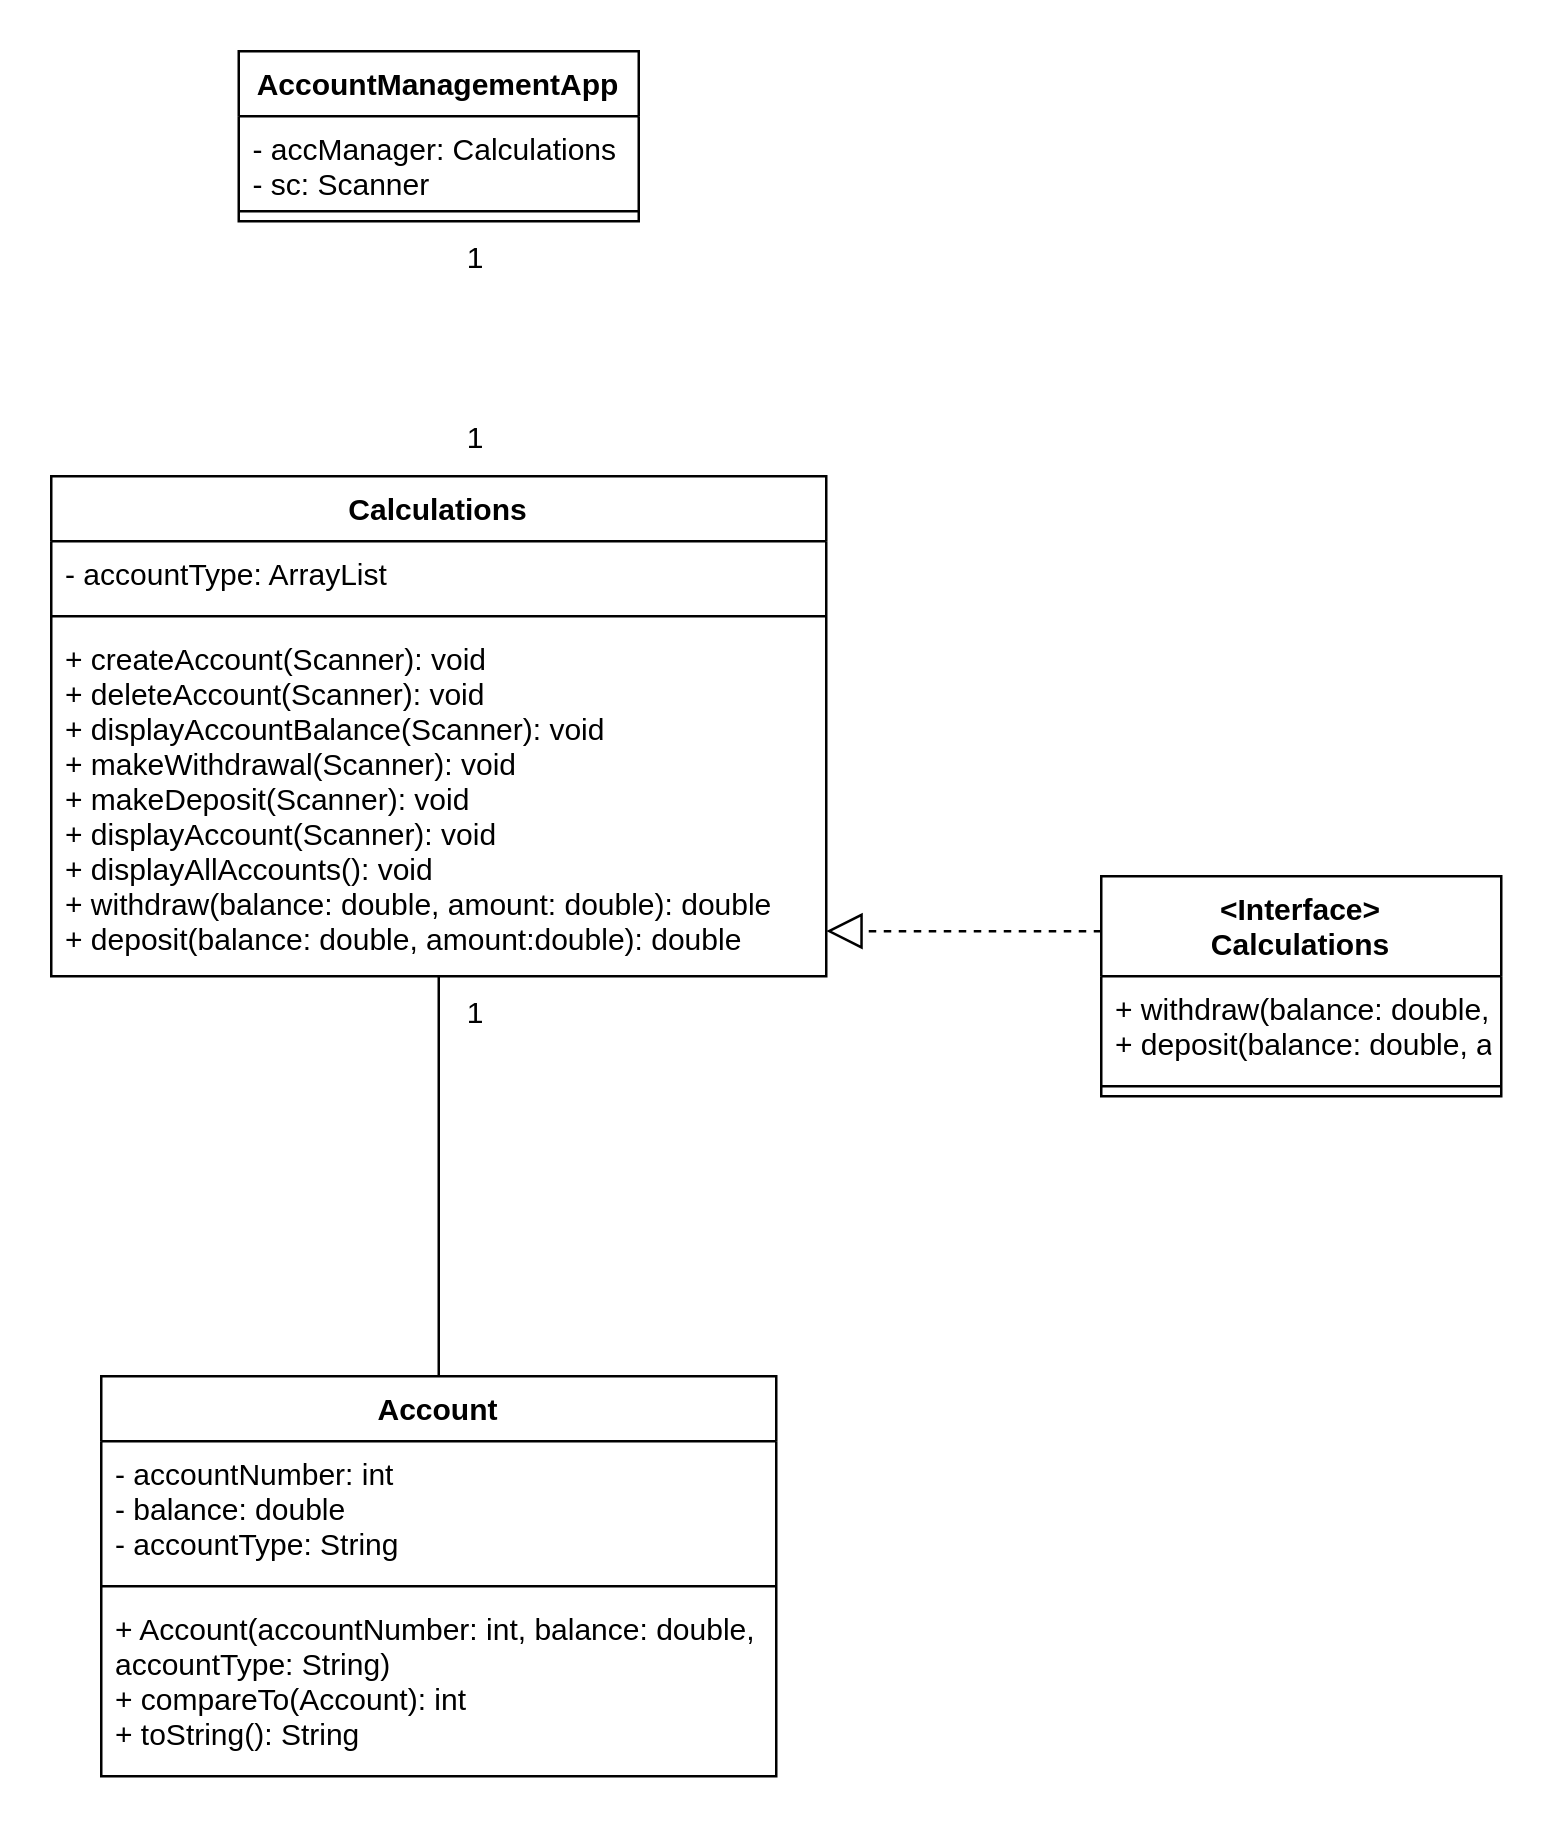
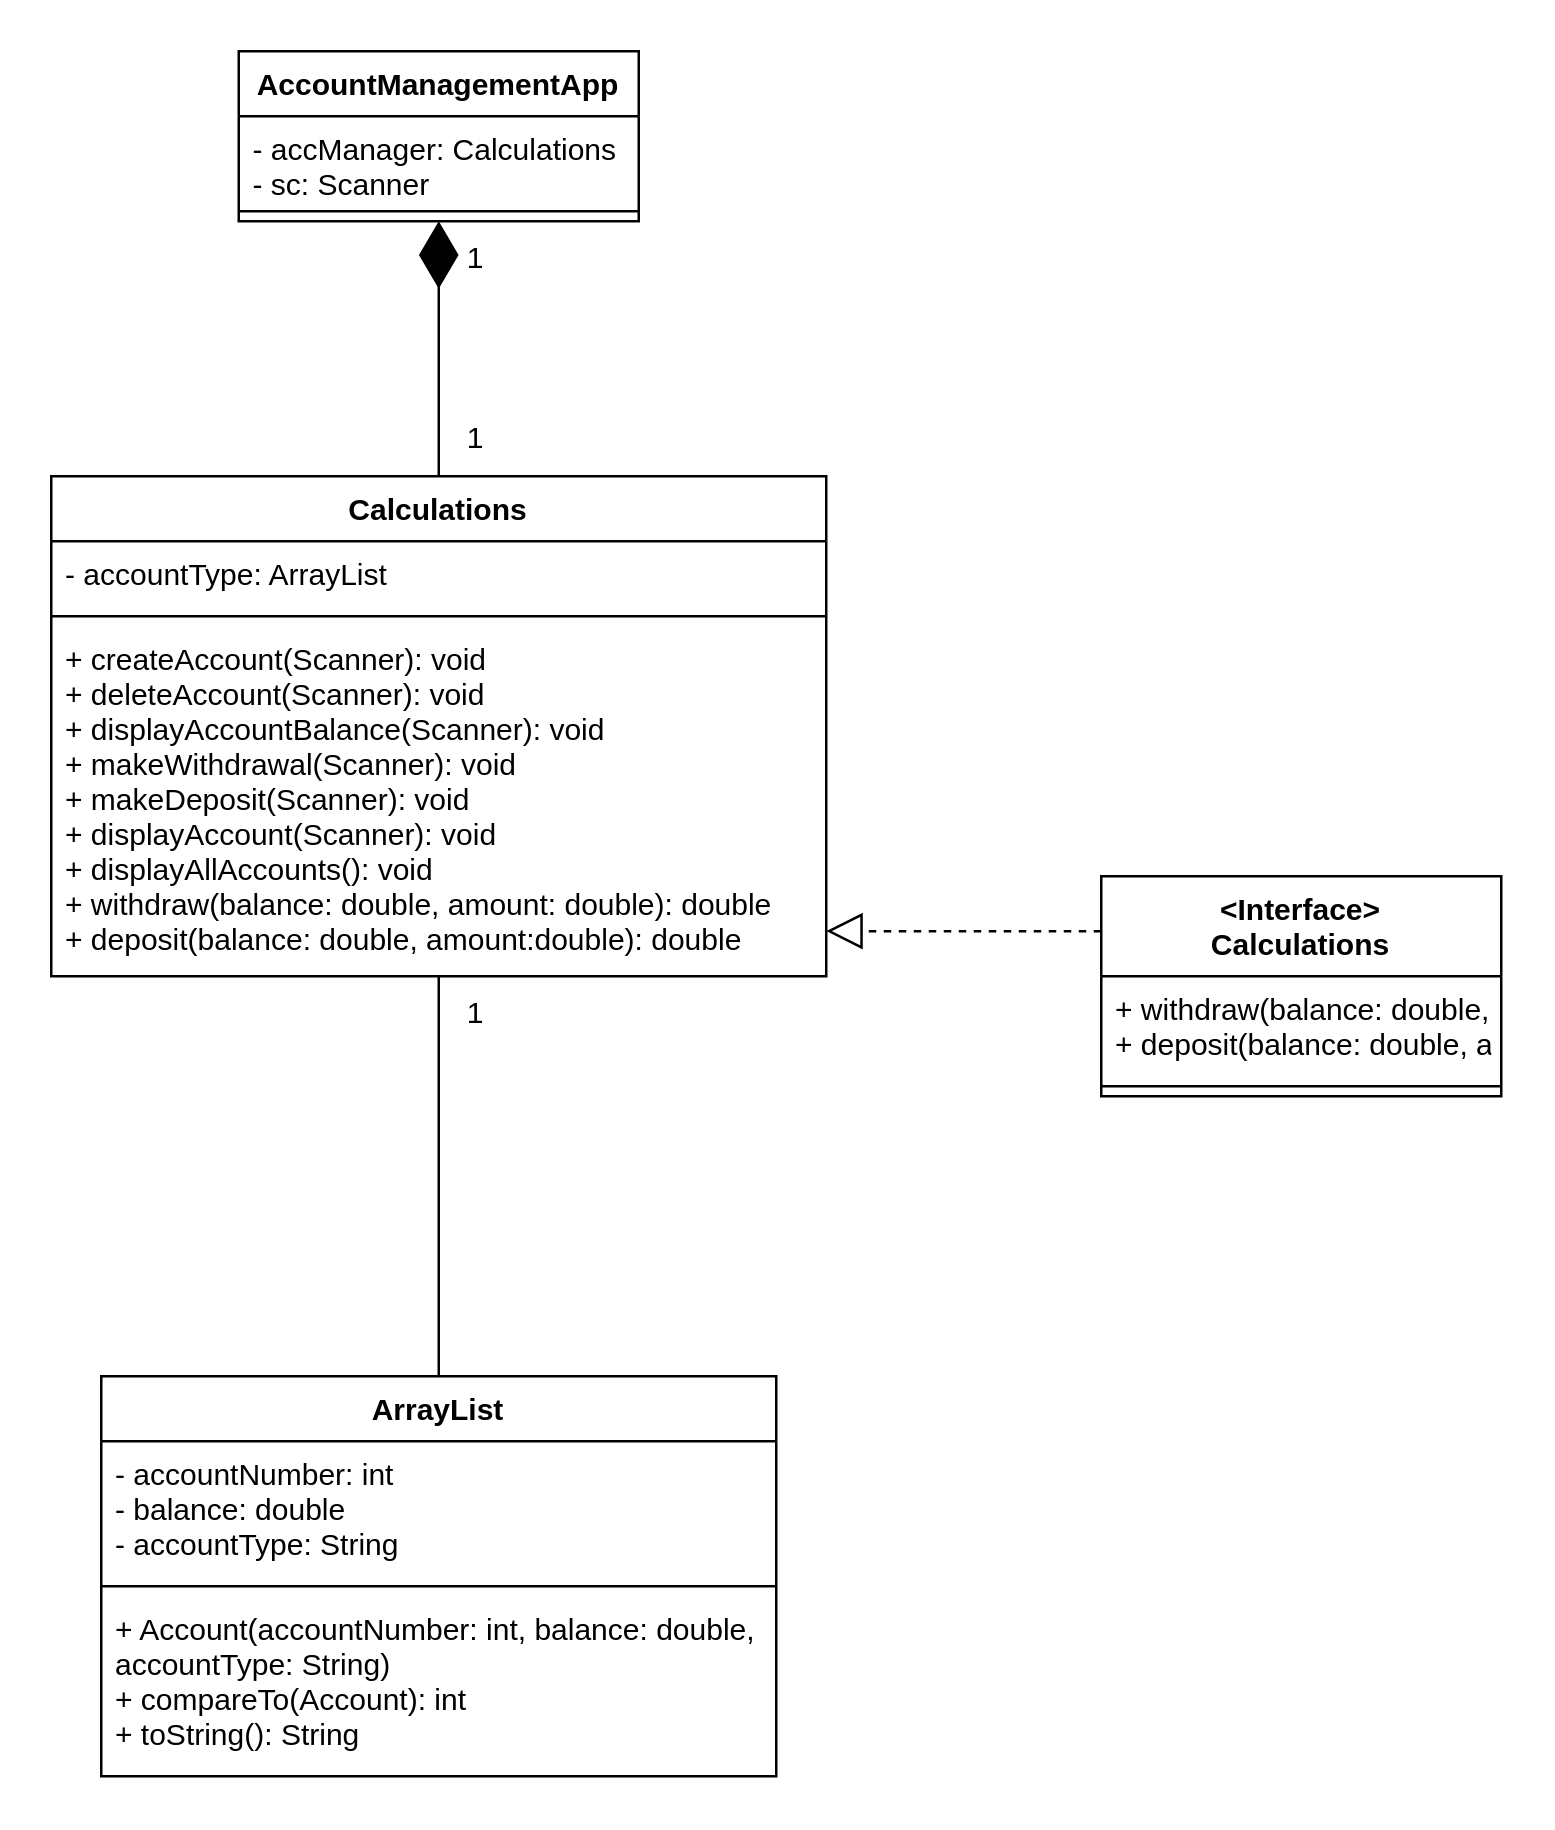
edge "Calculations" -> "AccountManagementApp": added
node "Account": label "Account" -> "ArrayList"
